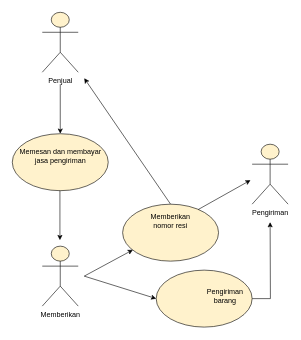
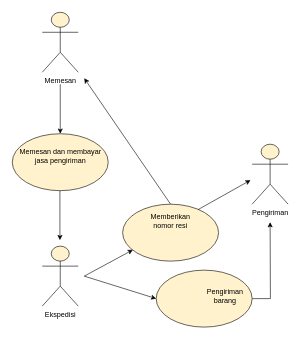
node "Penjual": label "Penjual" -> "Memesan"
node "Memberikan": label "Memberikan" -> "Ekspedisi"
